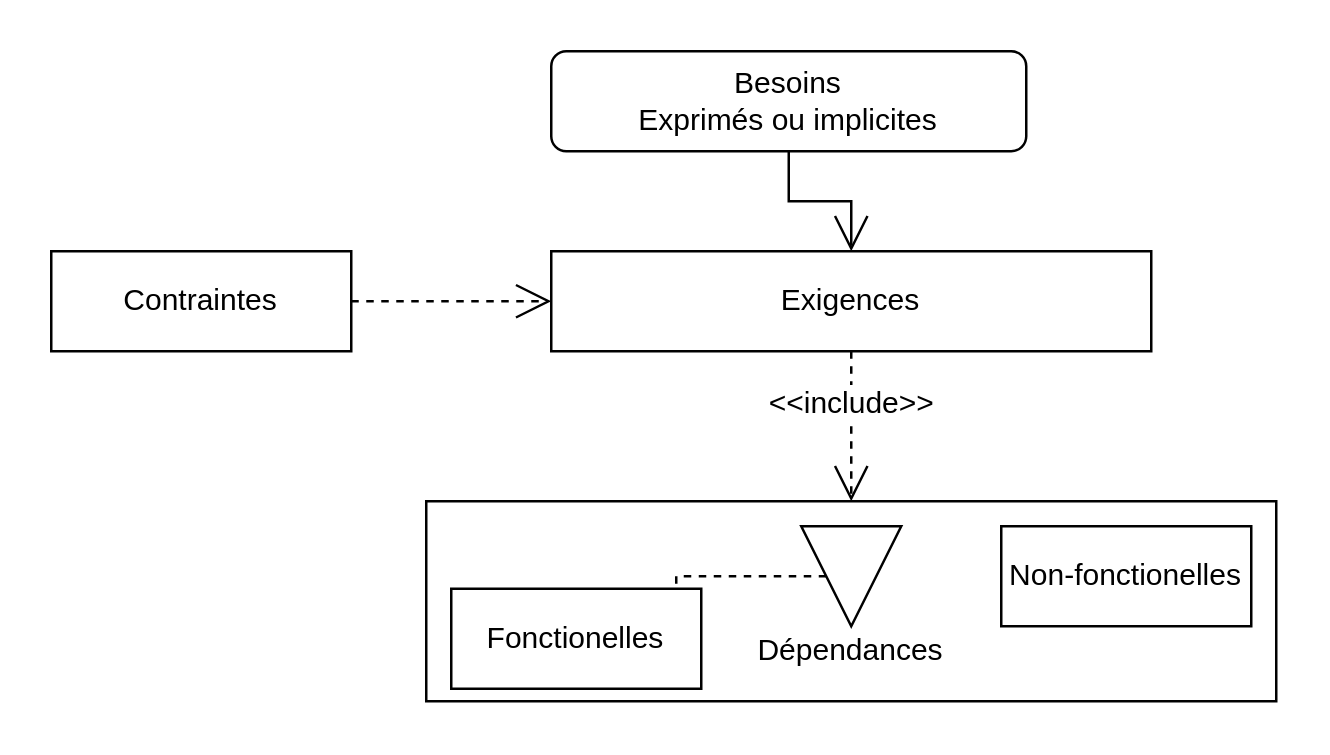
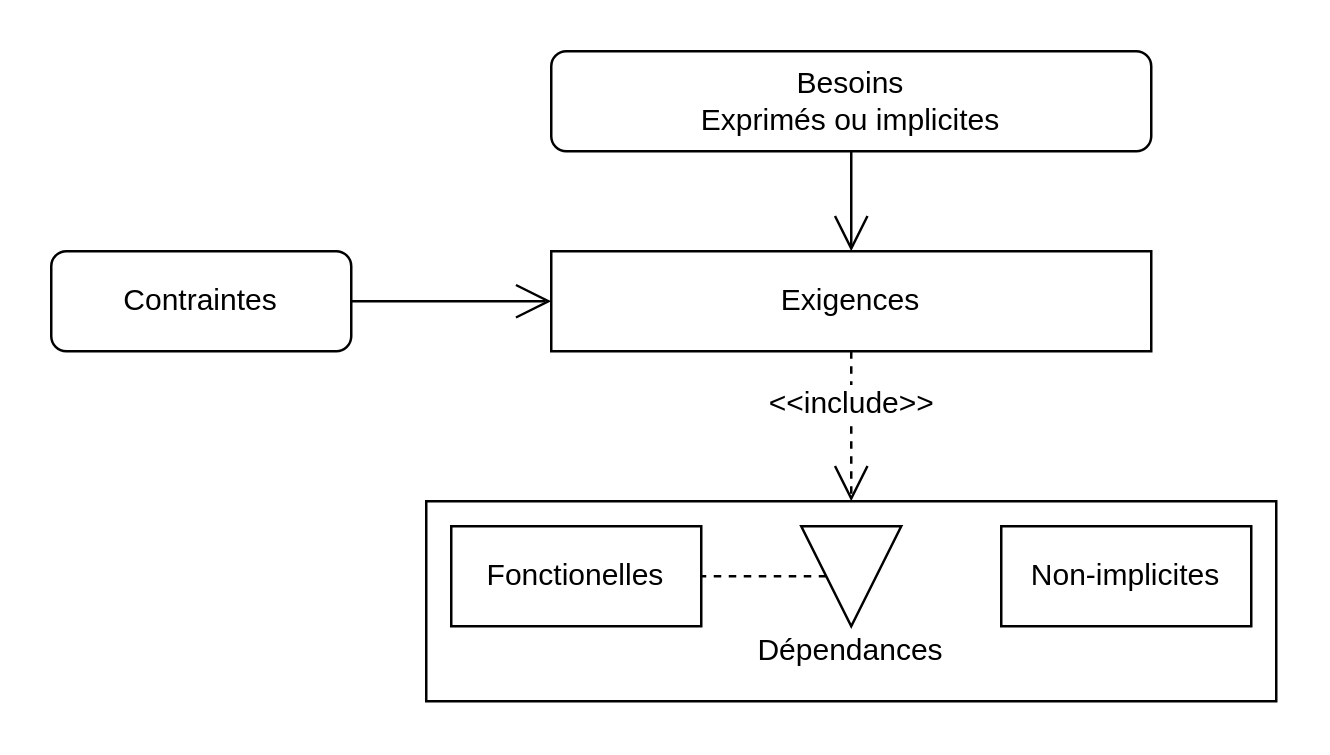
node "Besoins Exprimés ou implicites": size 475x100 -> 600x100
node "Contraintes": shape rectangle -> rounded rectangle
edge "Contraintes" -> "Exigences": style dashed -> solid
node "Non-fonctionelles": label "Non-fonctionelles" -> "Non-implicites"
node "Fonctionelles": moved (576, 639) -> (576, 576)
